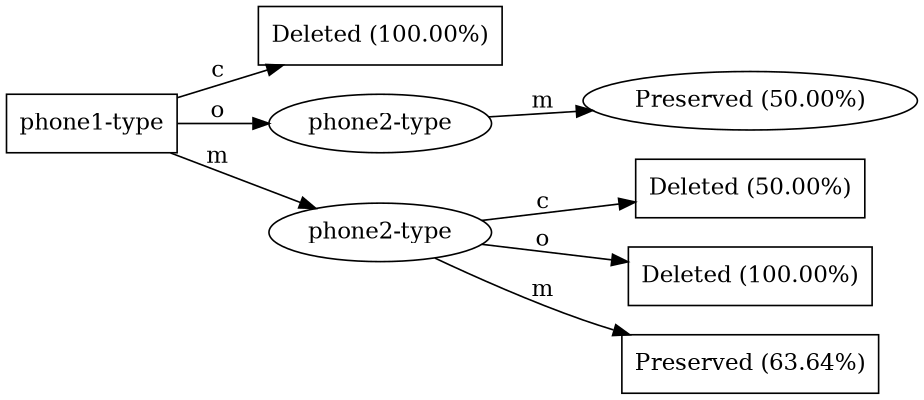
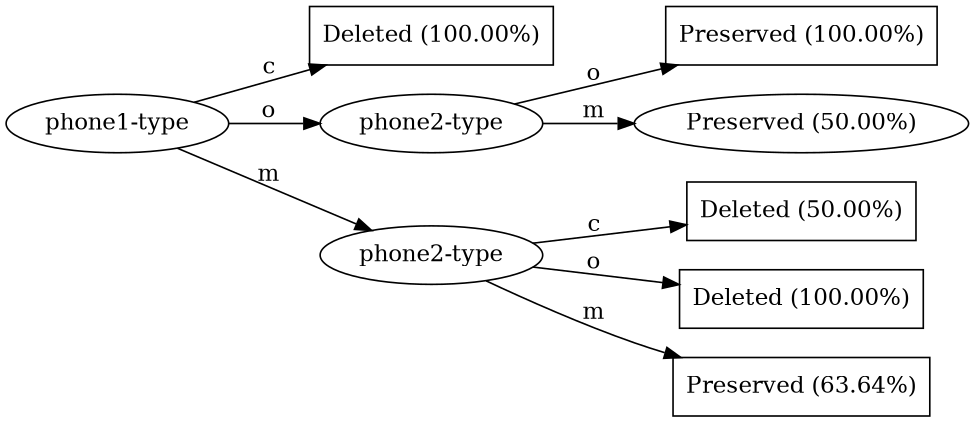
node "Preserved (100.00%)": added
node "phone1-type": shape box -> ellipse
